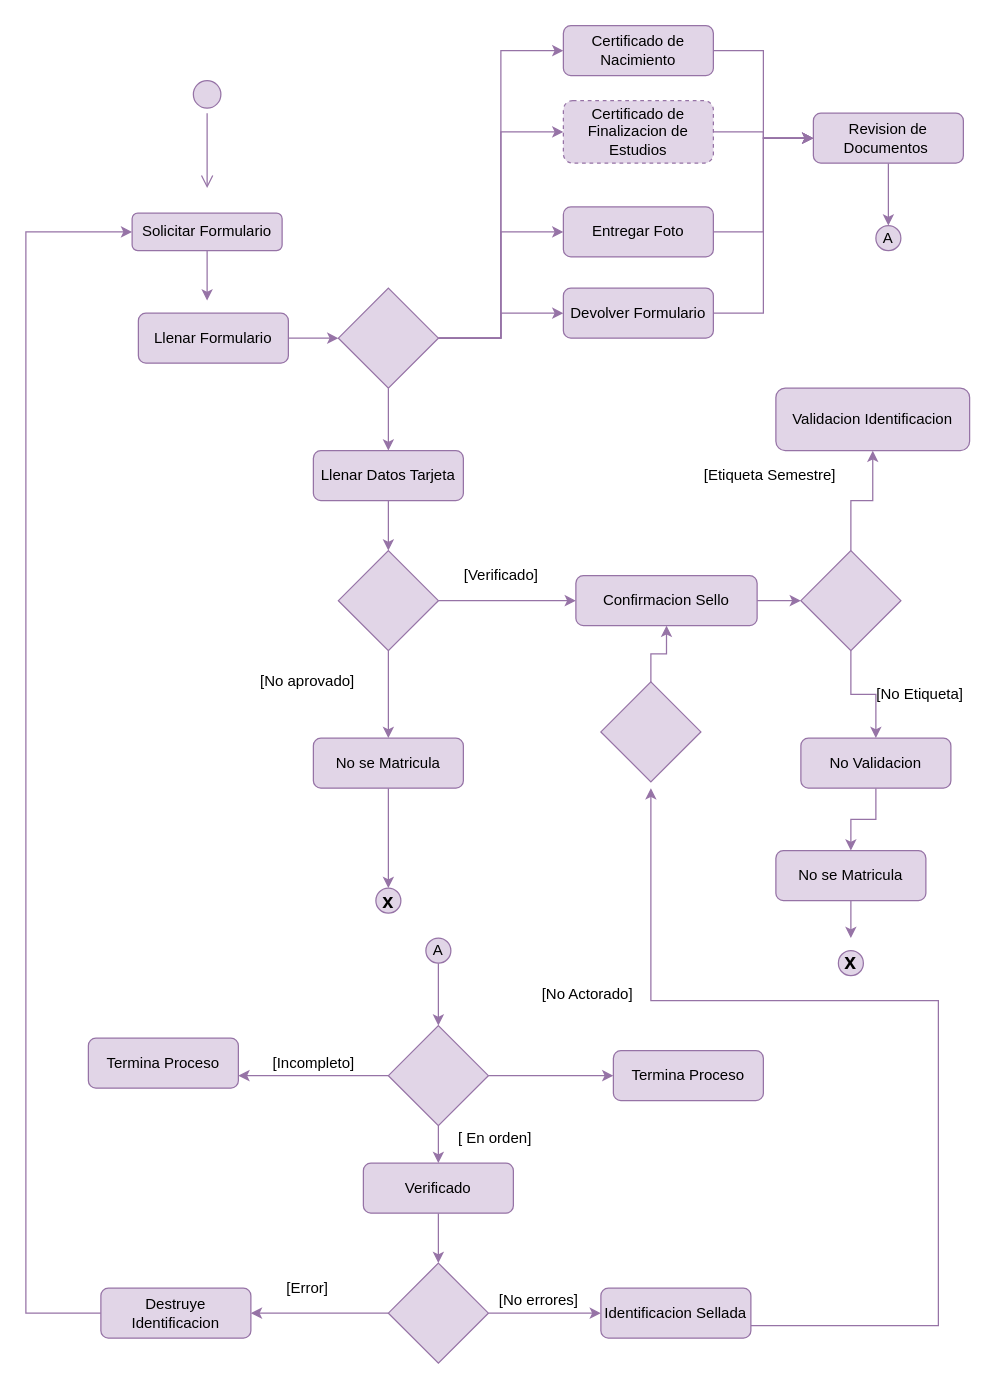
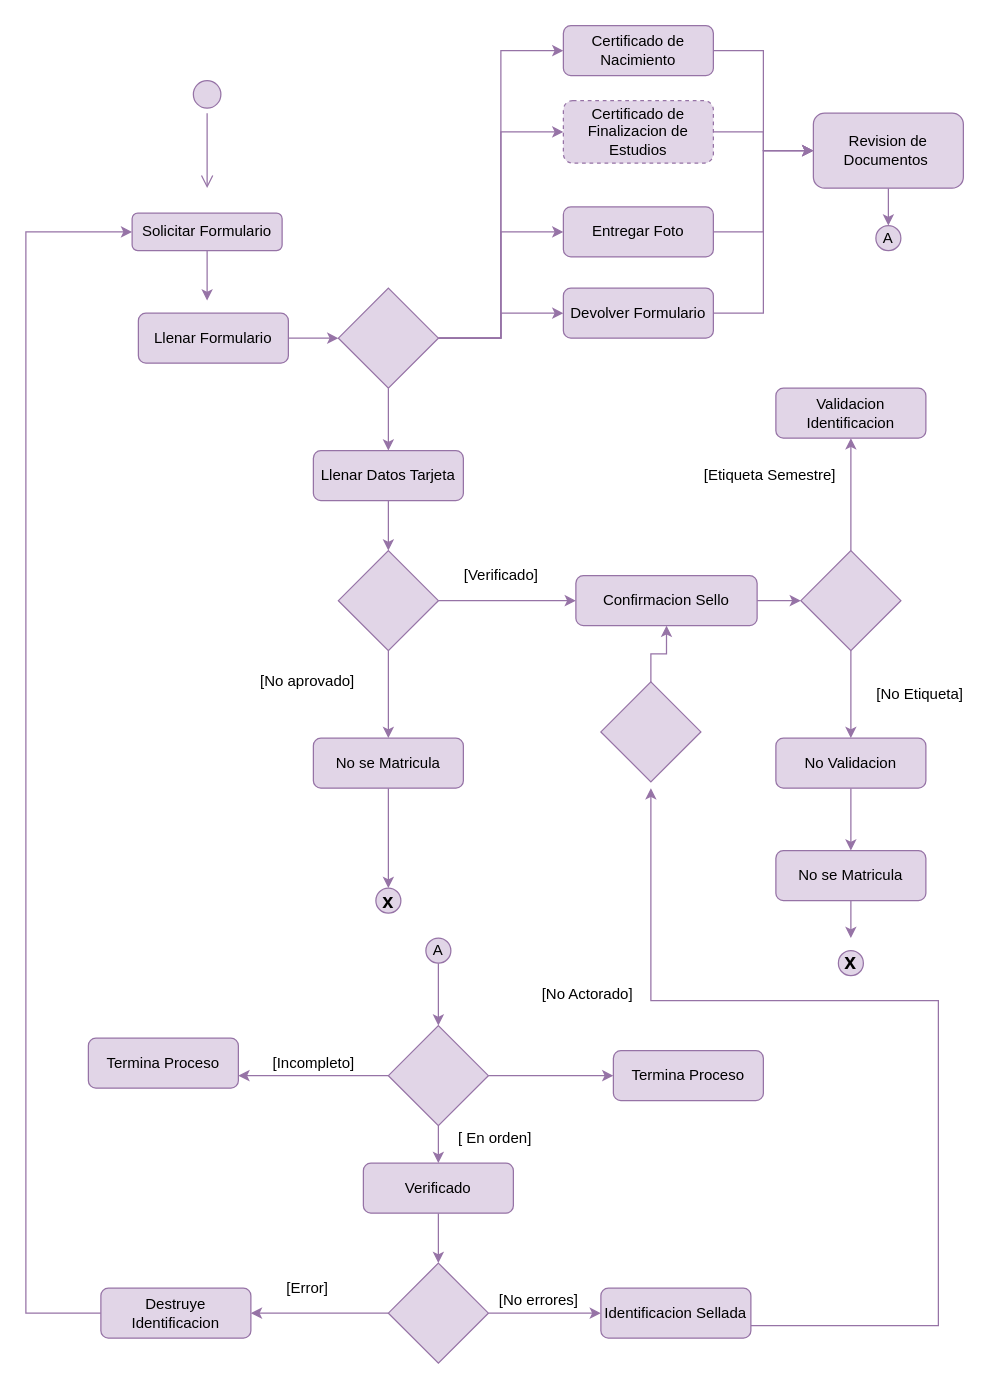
node "Revision de Documentos": size 150x50 -> 150x75
node "Validacion Identificacion": size 194x63 -> 150x50
node "No Validacion": moved (876, 763) -> (851, 763)
